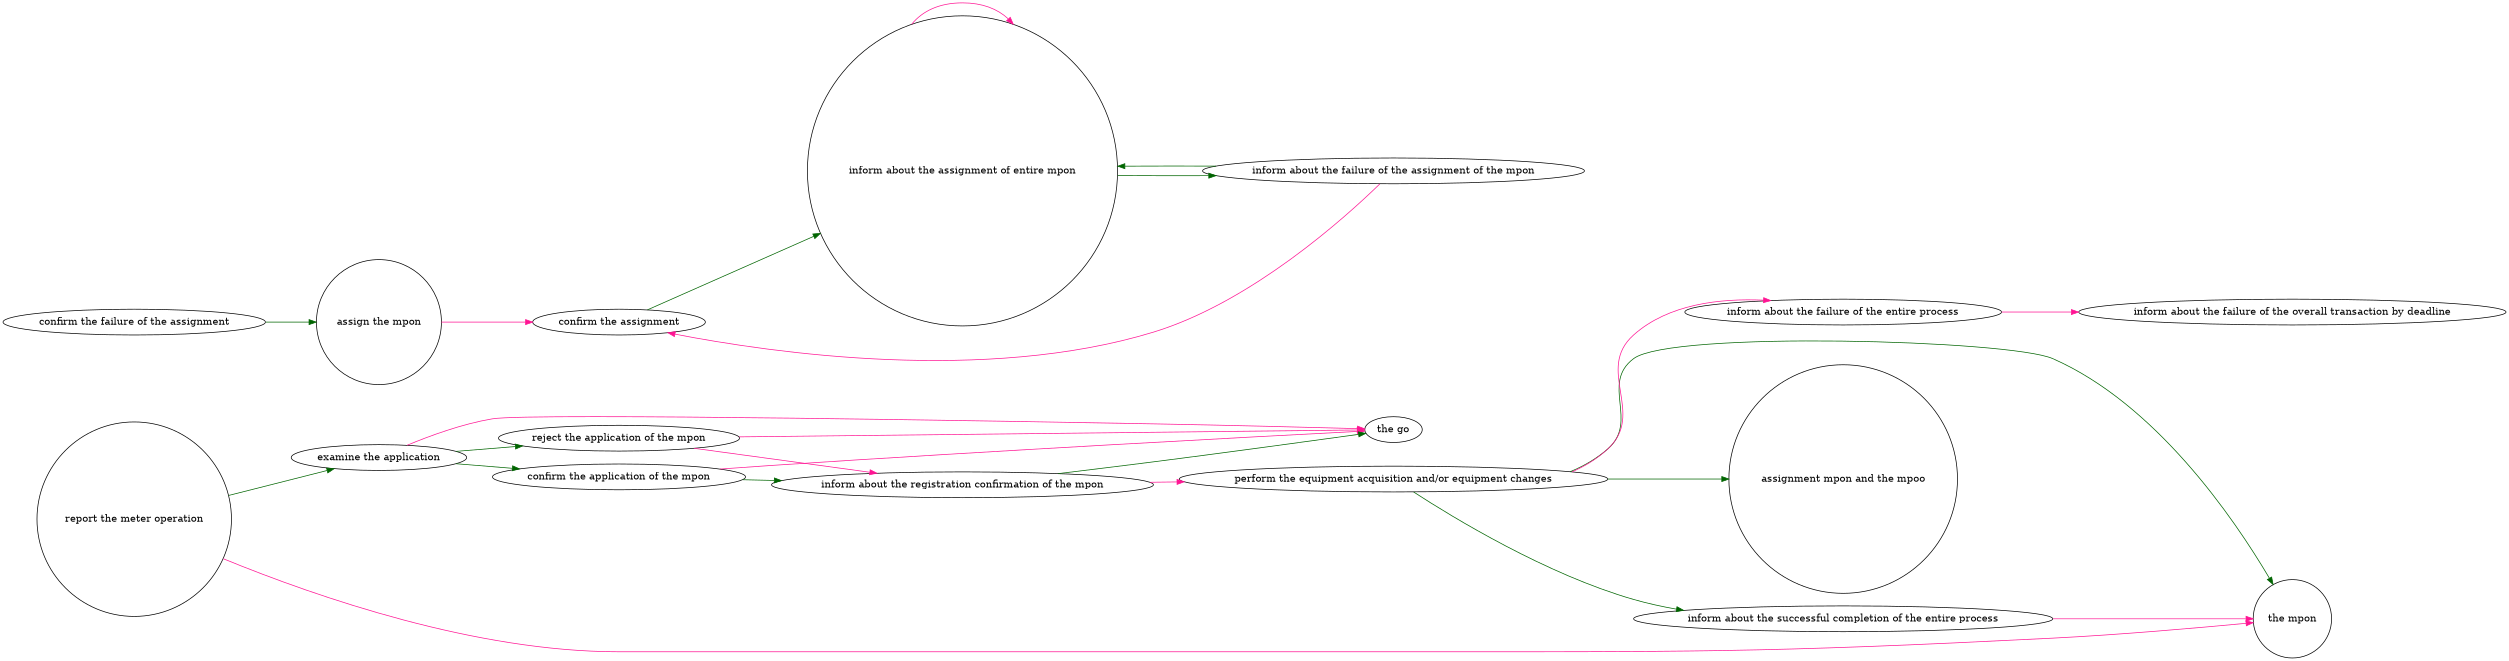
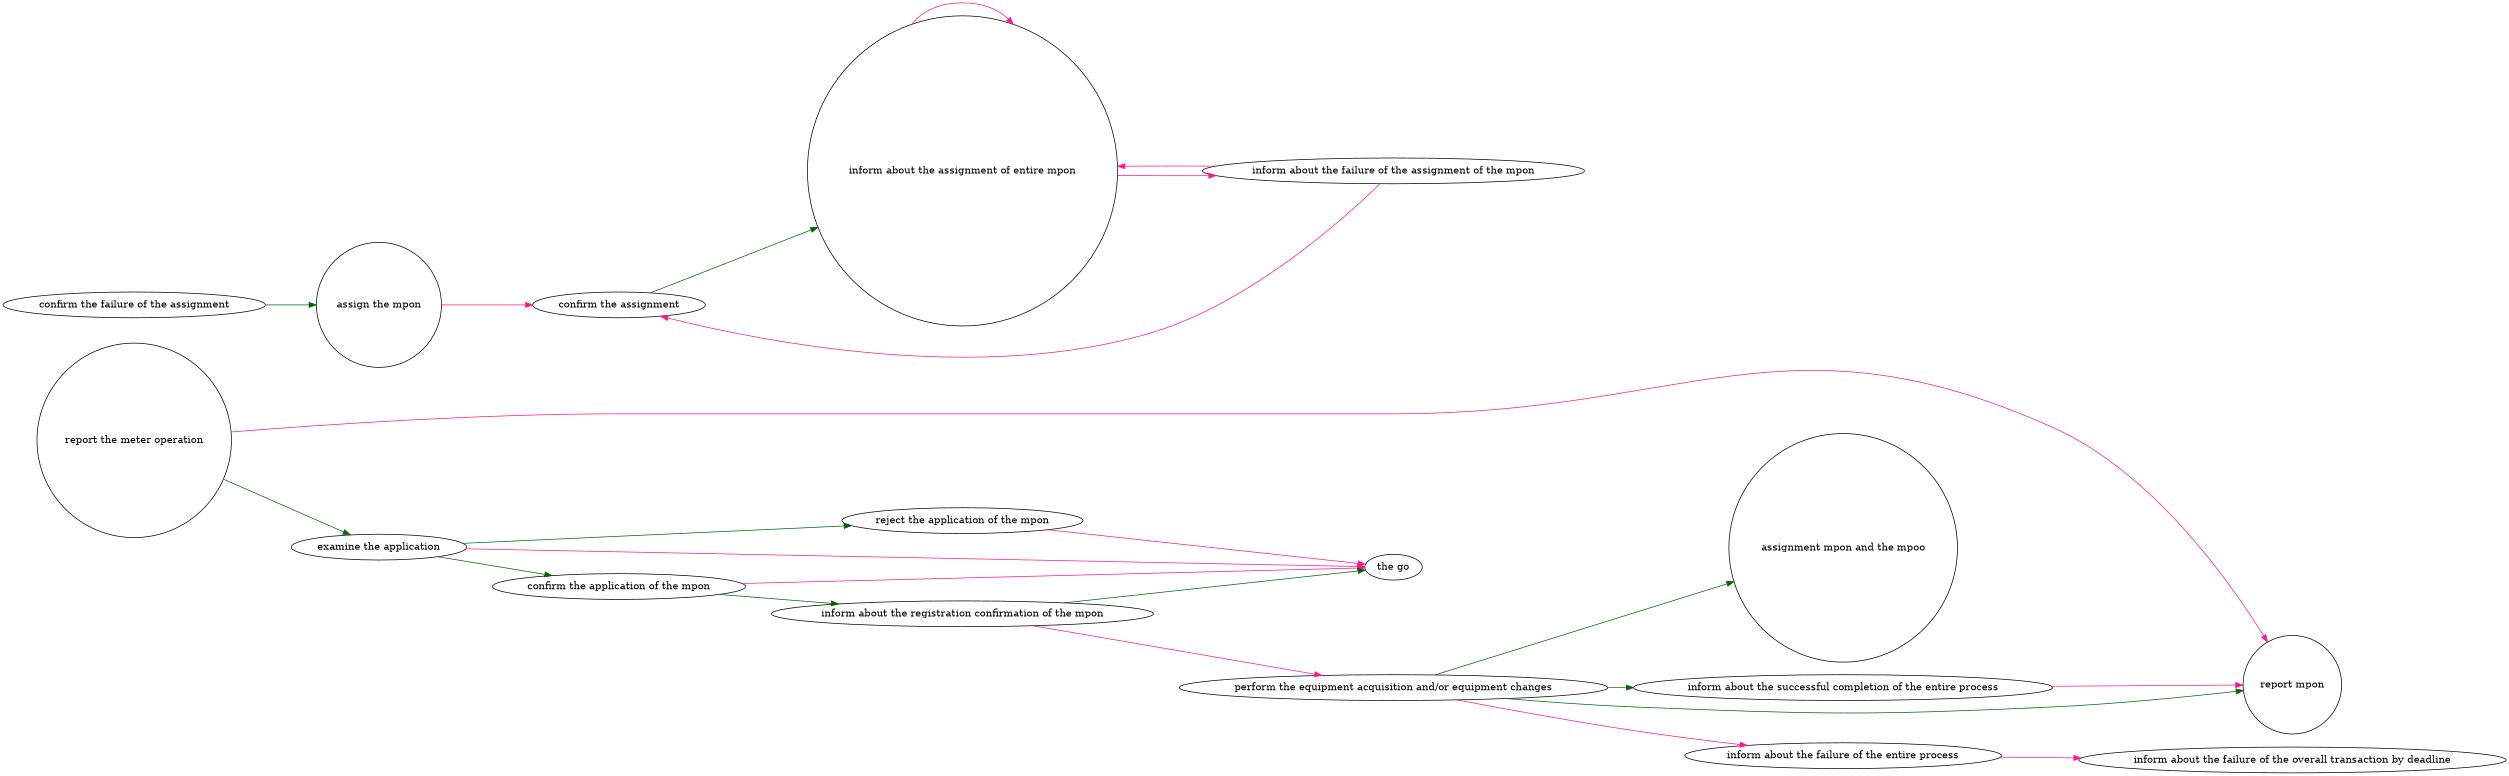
edge "inform about the failure of the assignment of the mpon" -> "inform about the assignment of entire mpon": color darkgreen -> deeppink
edge "inform about the assignment of entire mpon" -> "inform about the failure of the assignment of the mpon": color darkgreen -> deeppink
edge "reject the application of the mpon" -> "inform about the registration confirmation of the mpon": removed
node "the mpon": label "the mpon" -> "report mpon"
